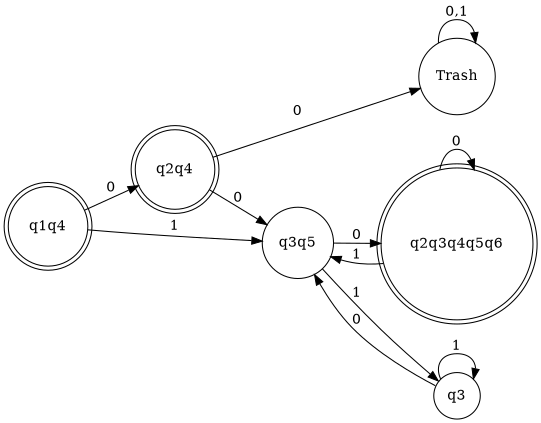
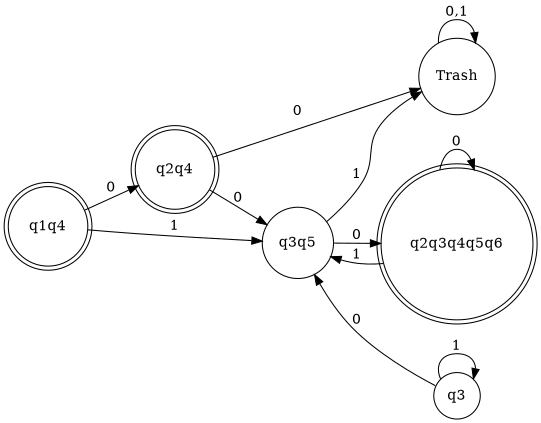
edge "q3q5" -> "q3": now "q3q5" -> "Trash"
